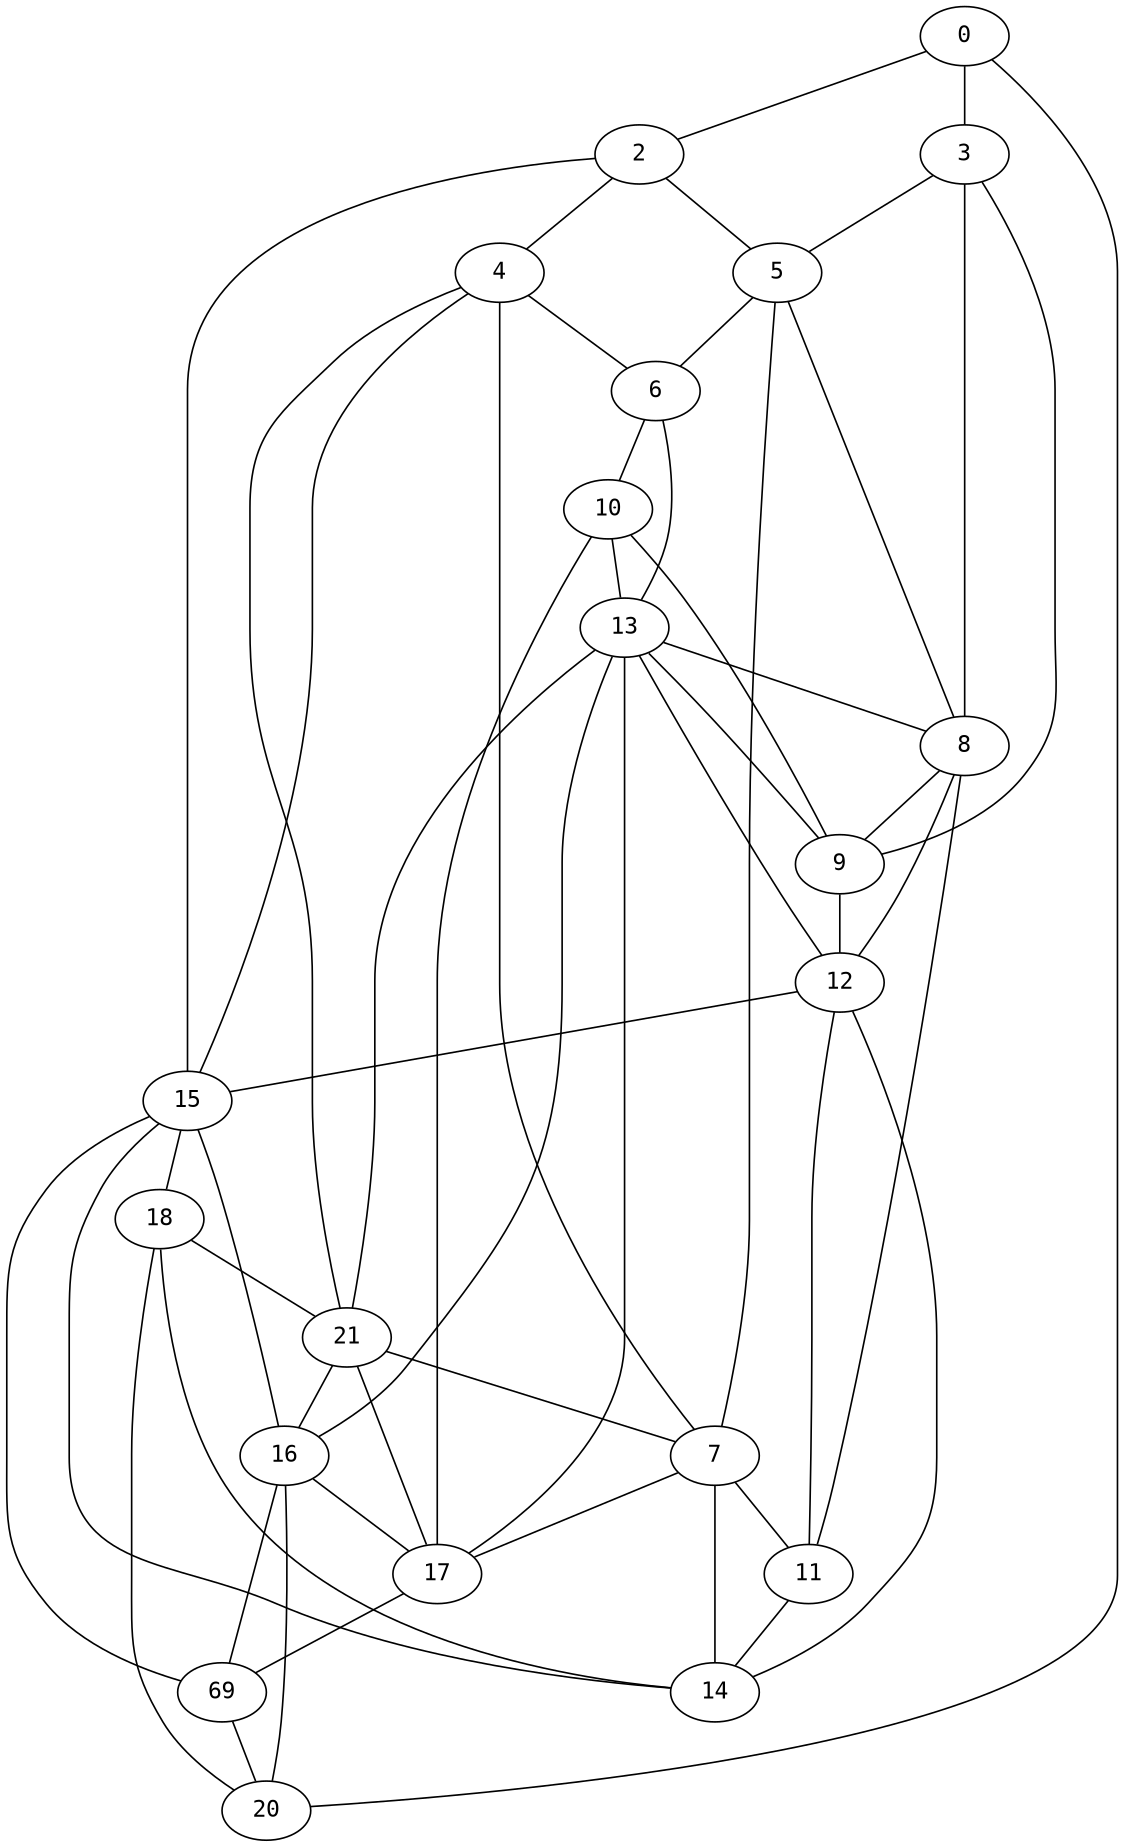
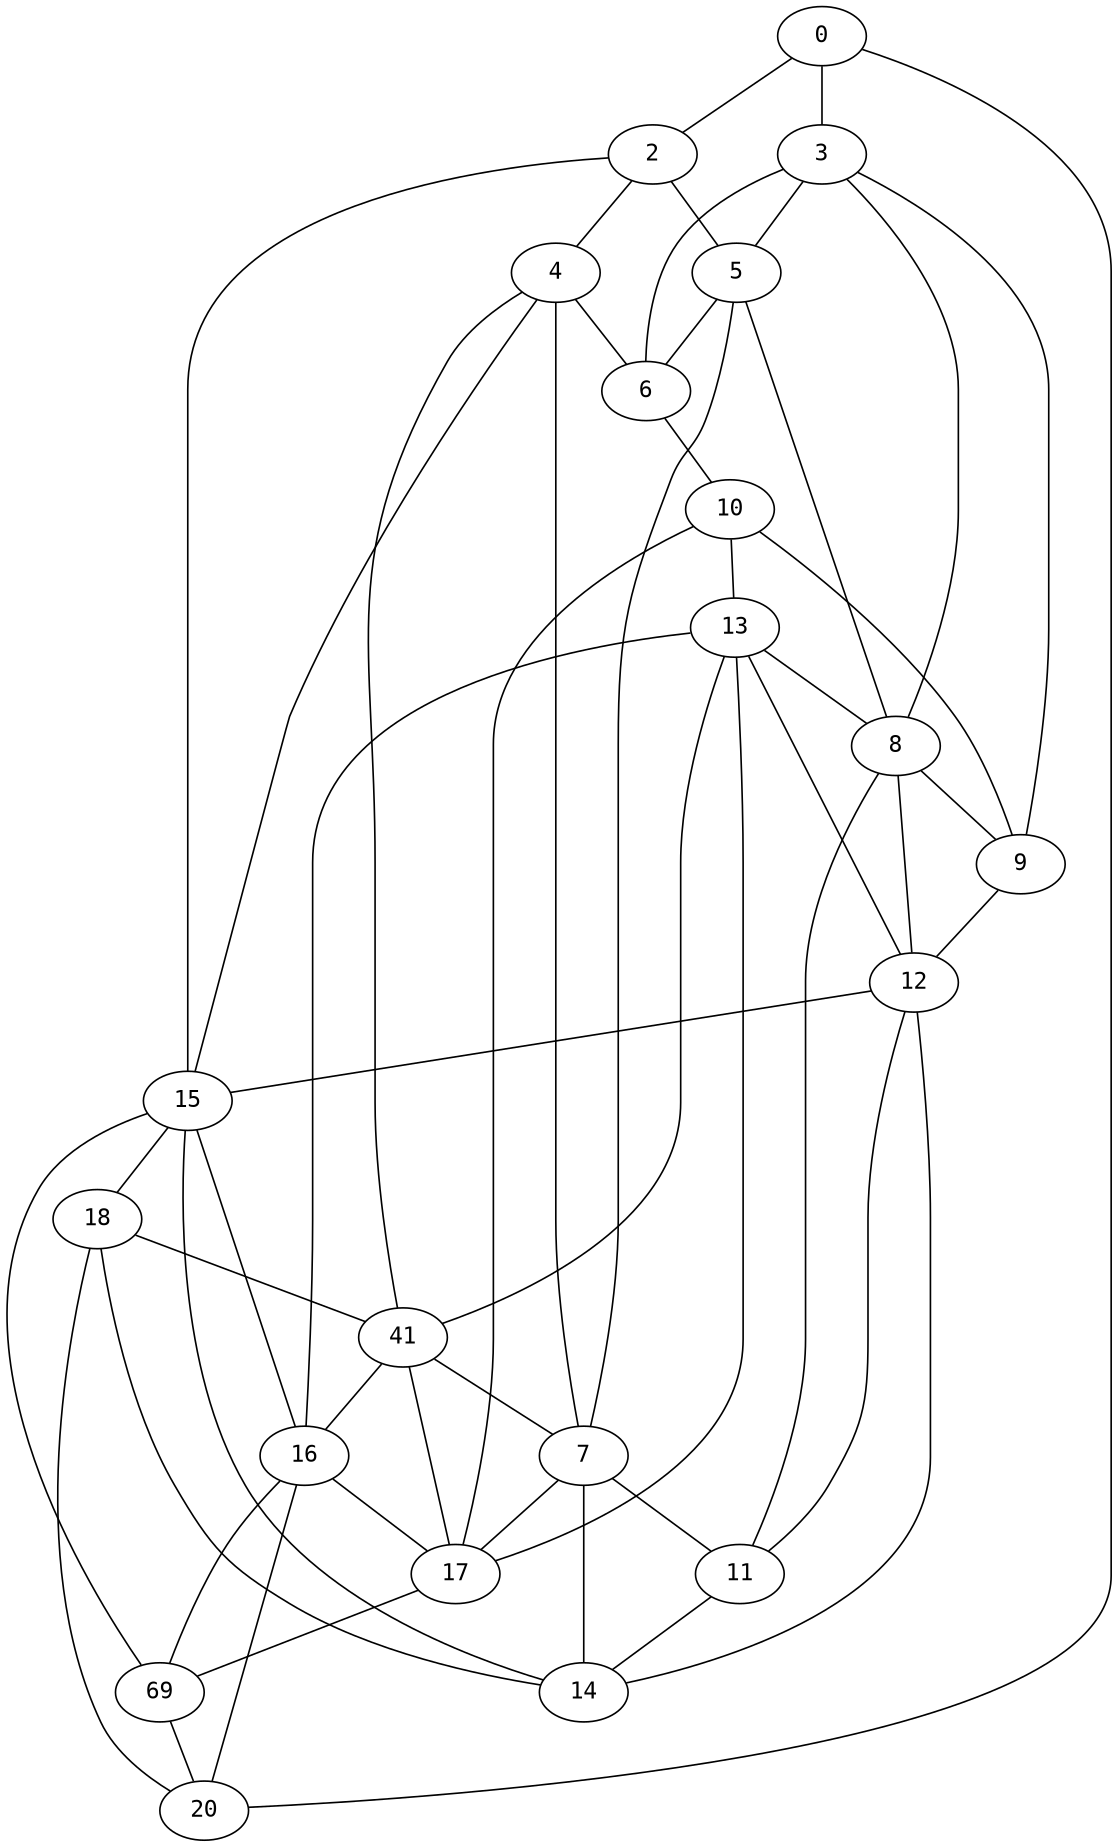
edge "6" -- "13": now "6" -- "3"
edge "13" -- "9": removed
node "21": label "21" -> "41"
